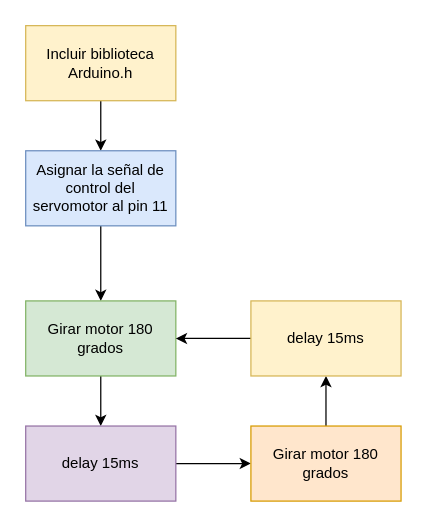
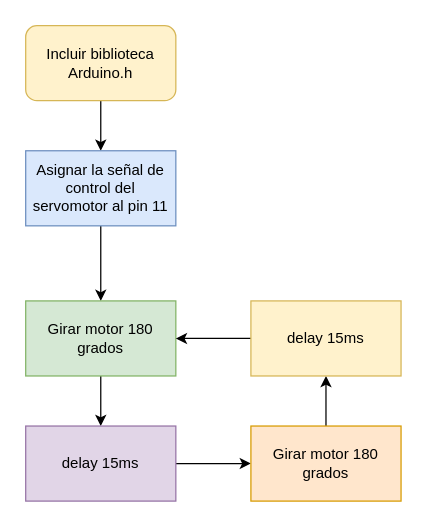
node "Incluir biblioteca Arduino.h": shape rectangle -> rounded rectangle
